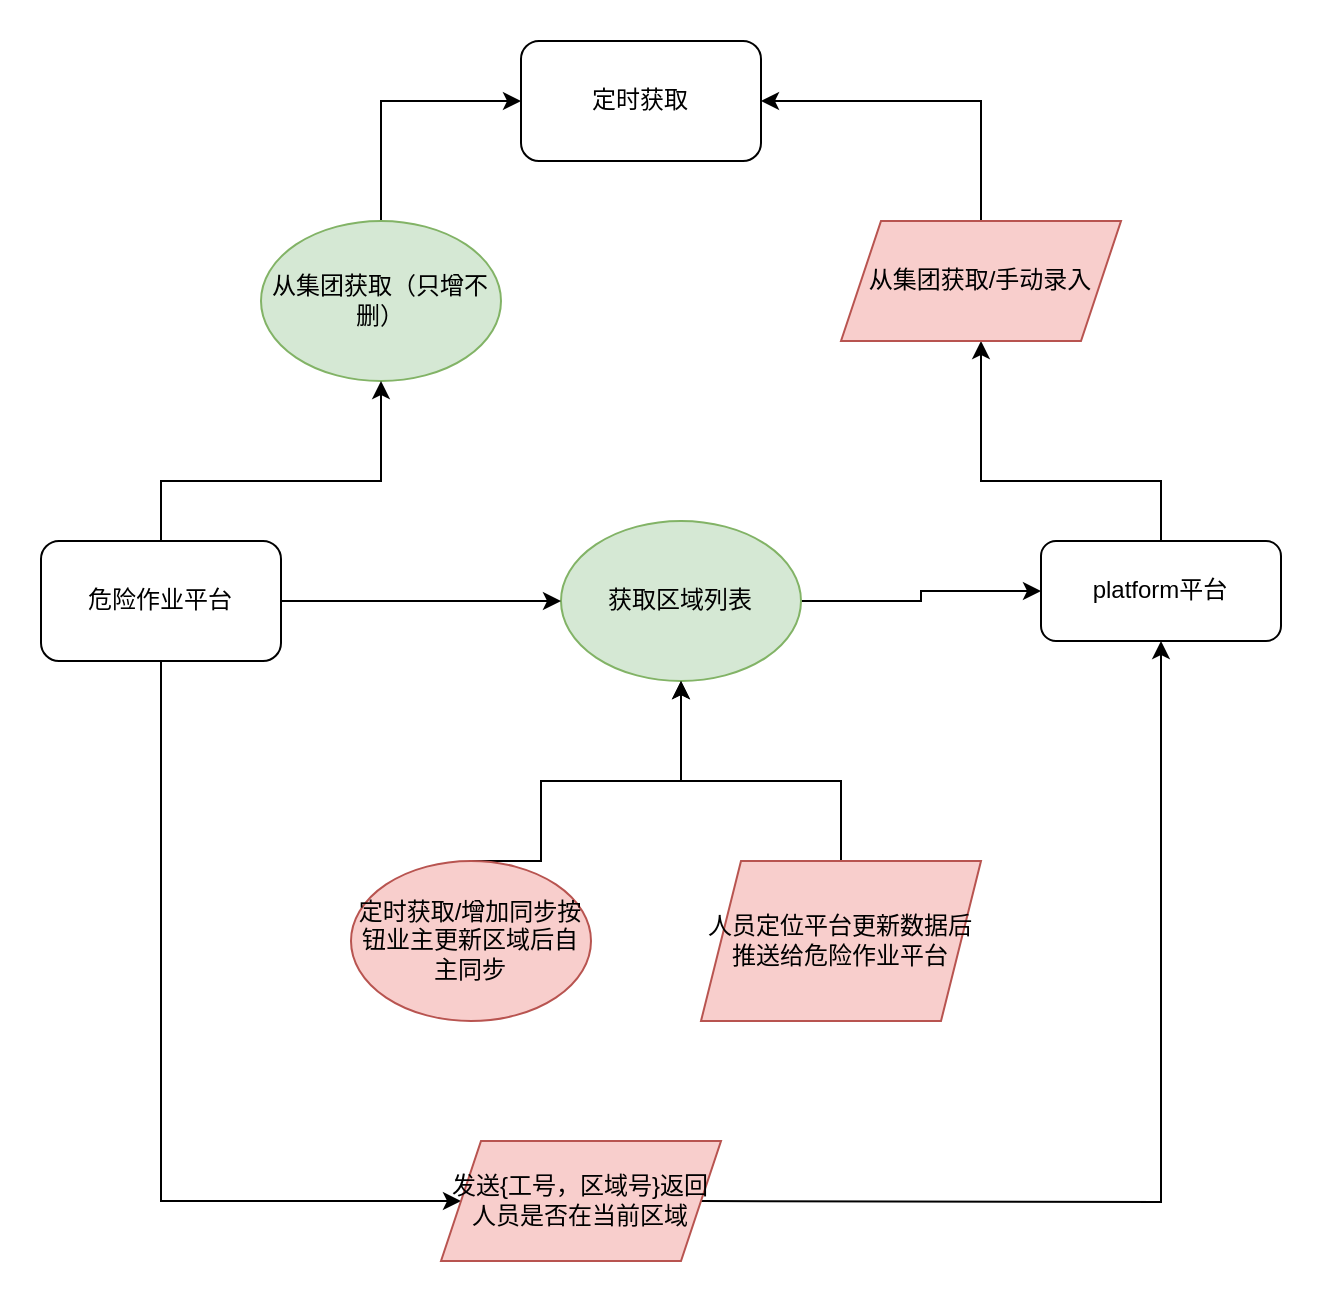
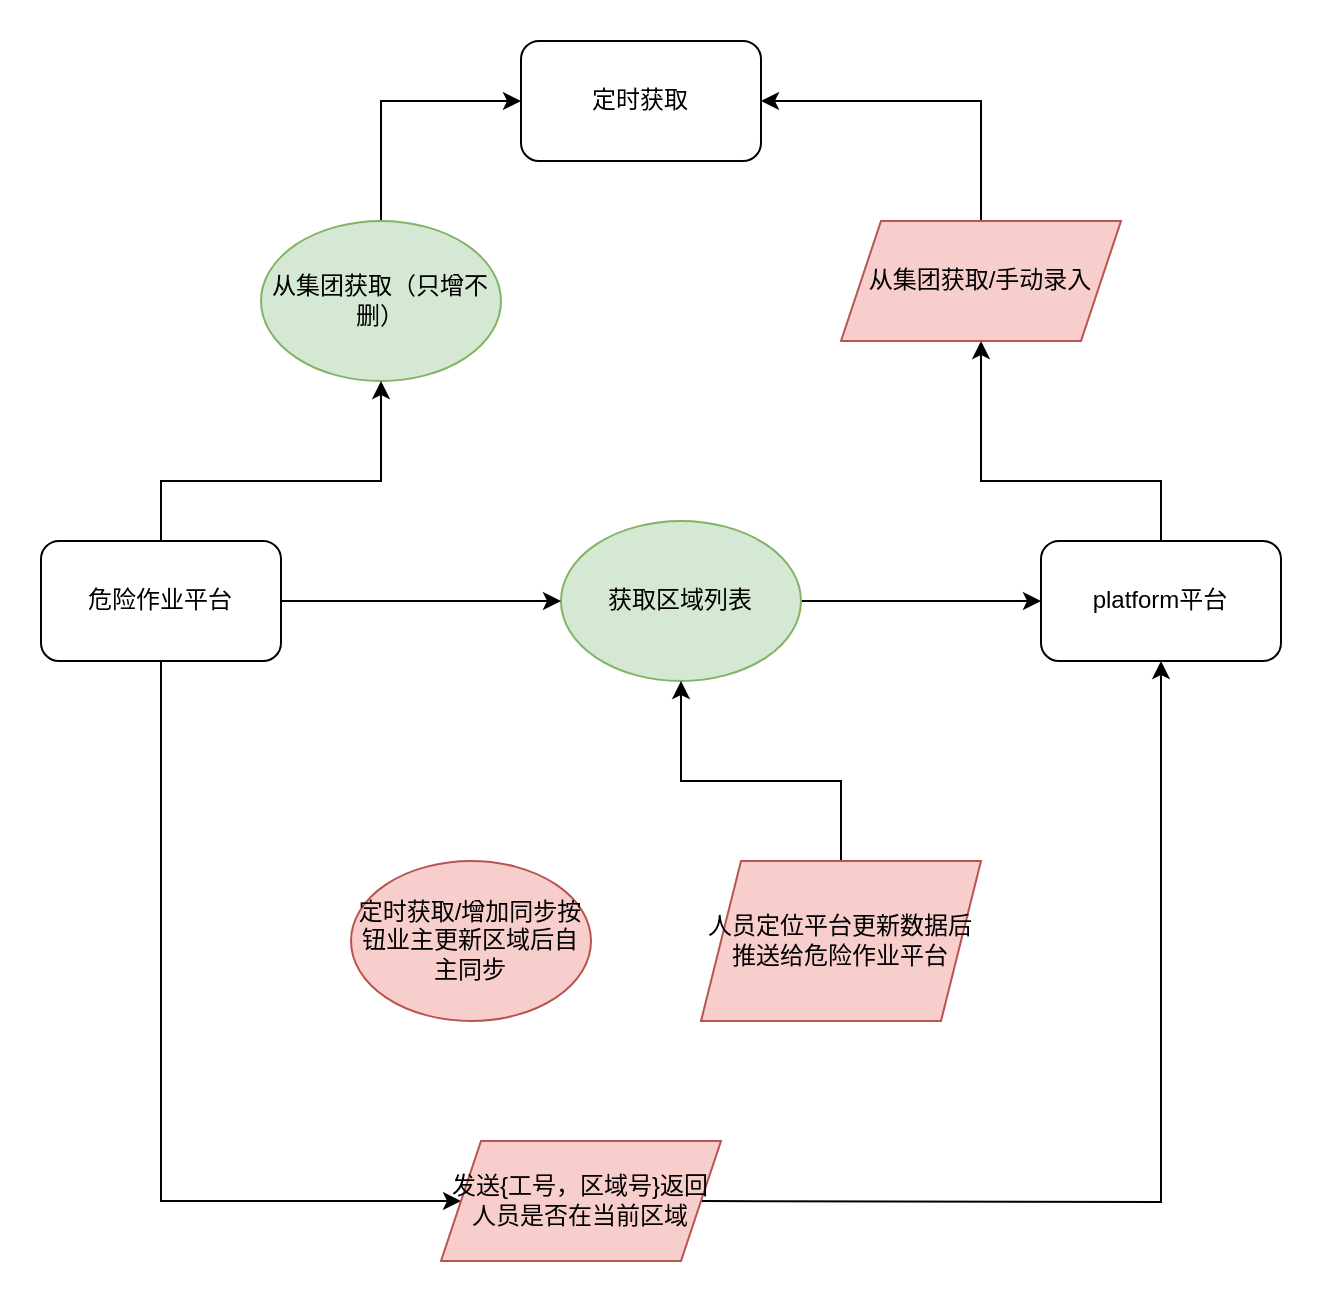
node "platform平台": size 240x100 -> 240x120
edge "定时获取/增加同步按钮业主更新区域后自主同步" -> "获取区域列表": removed
